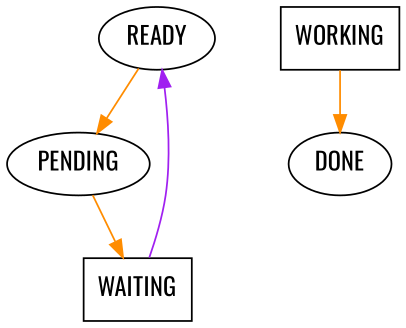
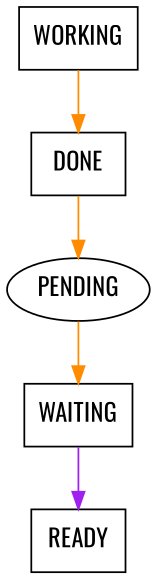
node "READY": shape ellipse -> box
edge "READY" -> "PENDING": now "DONE" -> "PENDING"
node "DONE": shape ellipse -> box
